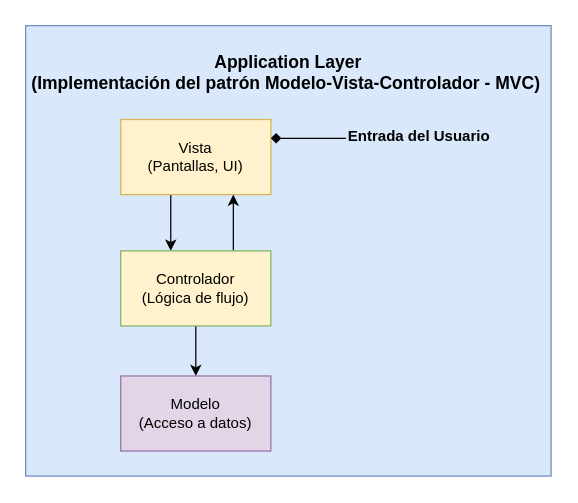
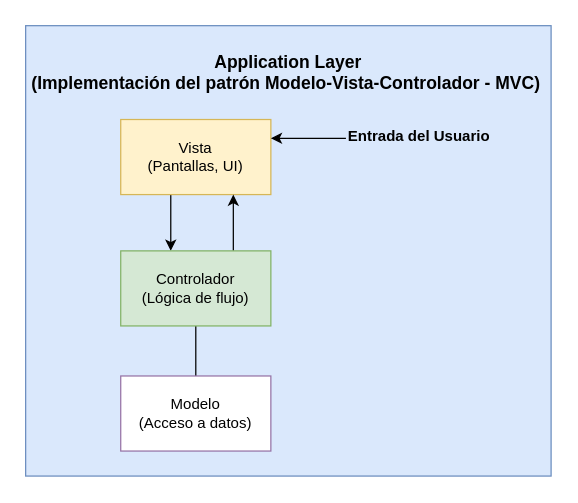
edge "Entrada del Usuario" -> "Vista (Pantallas, UI)": arrowhead diamond -> classic
node "Controlador (Lógica de flujo)": fillcolor #fff2cc -> #d5e8d4
edge "Controlador (Lógica de flujo)" -> "Modelo (Acceso a datos)": arrowhead classic -> none
node "Modelo (Acceso a datos)": fillcolor #e1d5e7 -> #ffffff
